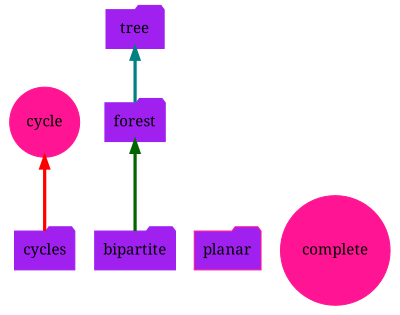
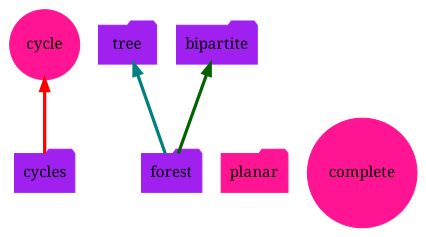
edge "bipartite" -> "forest": reversed
node "planar": fillcolor purple -> deeppink
